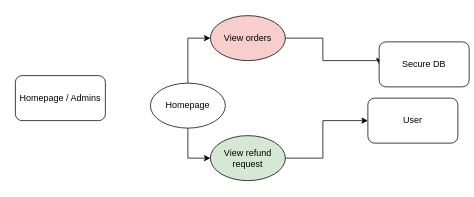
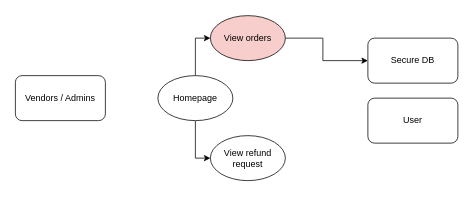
node "Secure DB": moved (424, 64) -> (413, 60)
node "Homepage / Admins": label "Homepage / Admins" -> "Vendors / Admins"
node "Homepage": moved (188, 105) -> (195, 98)
edge "View refund request" -> "User": removed
node "View refund request": fillcolor #d5e8d4 -> #ffffff
